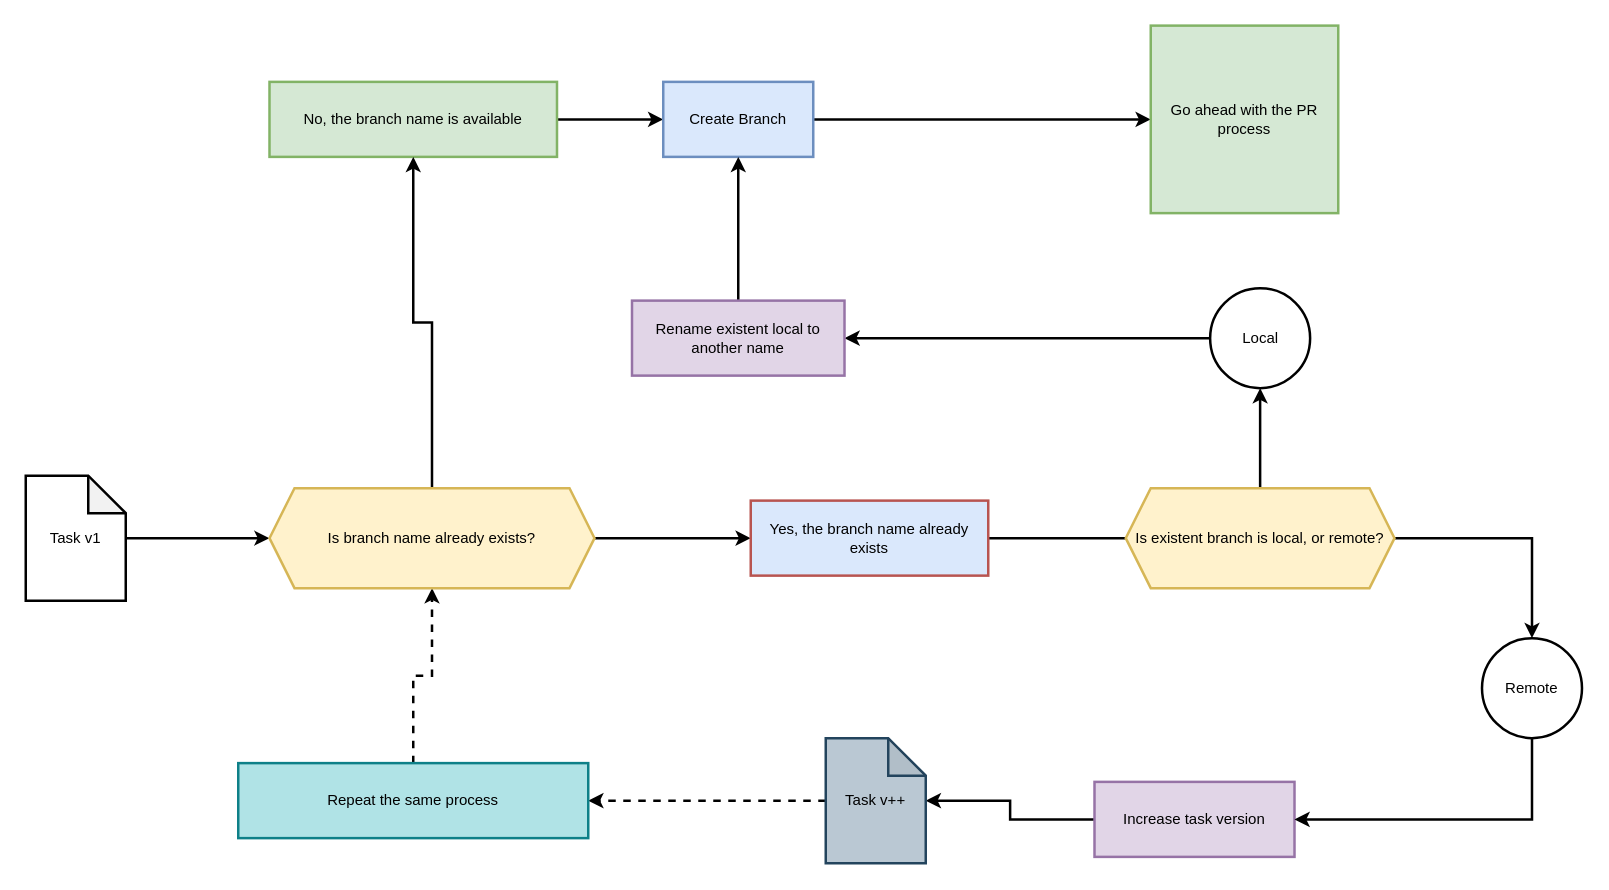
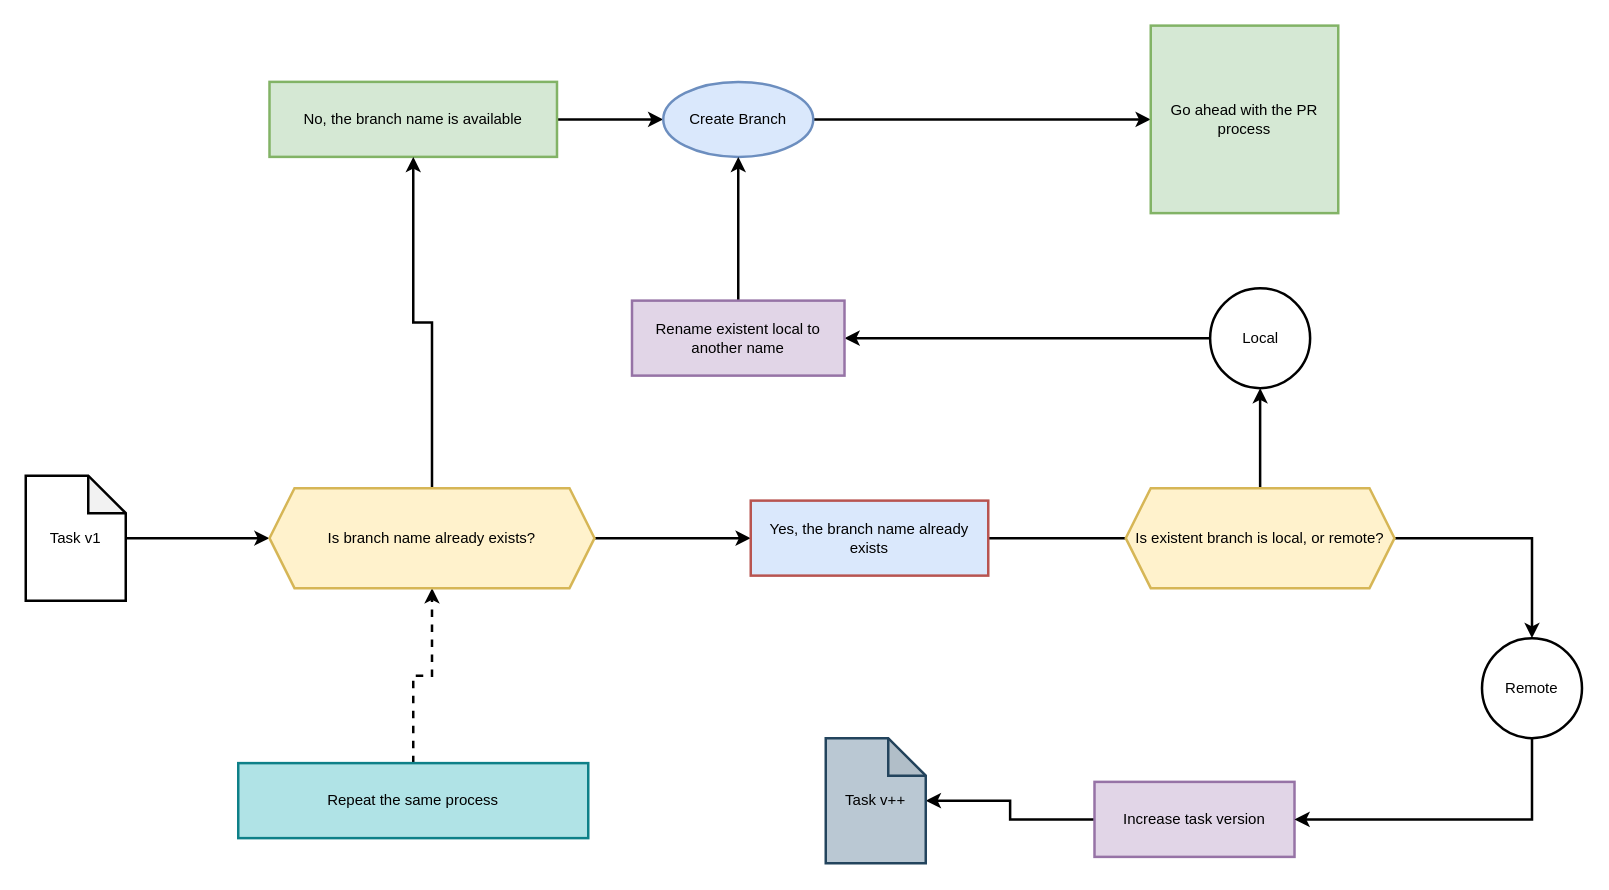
node "Create Branch": shape rectangle -> ellipse
edge "Task v++" -> "Repeat the same process": removed
